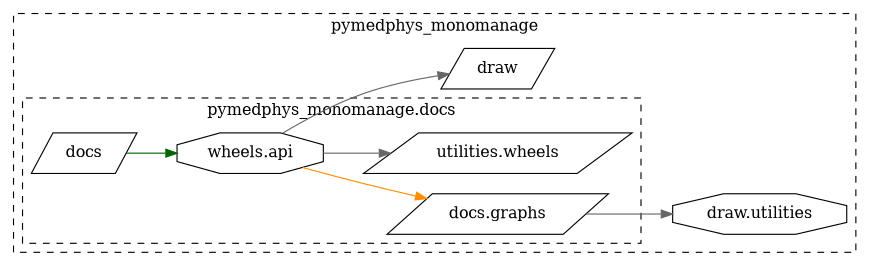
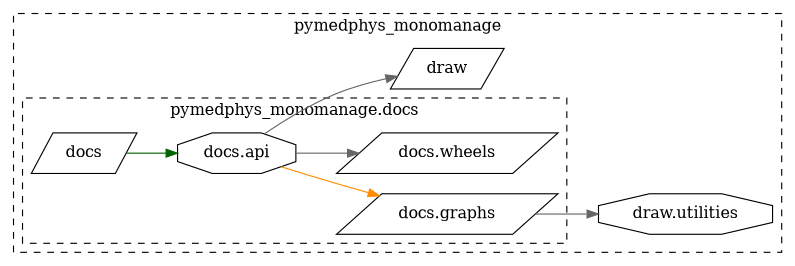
node "wheels.api": label "wheels.api" -> "docs.api"
node "utilities.wheels": label "utilities.wheels" -> "docs.wheels"
